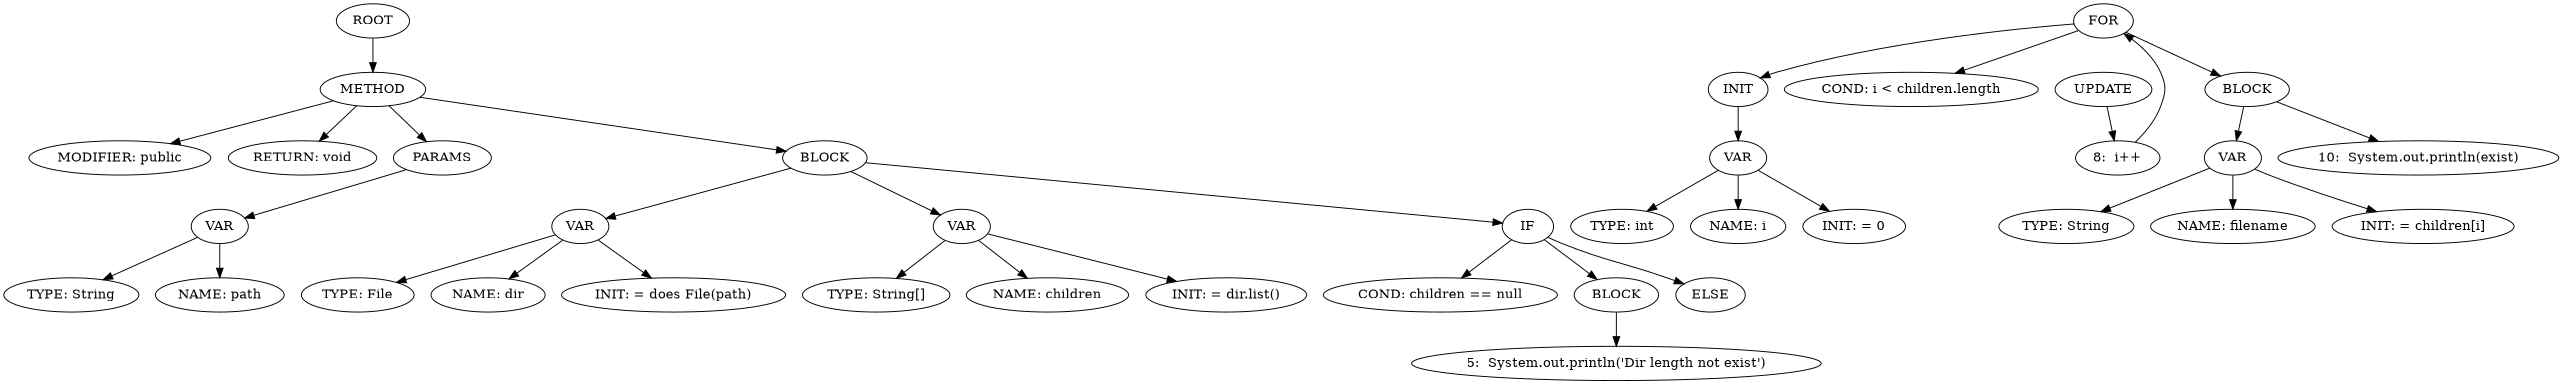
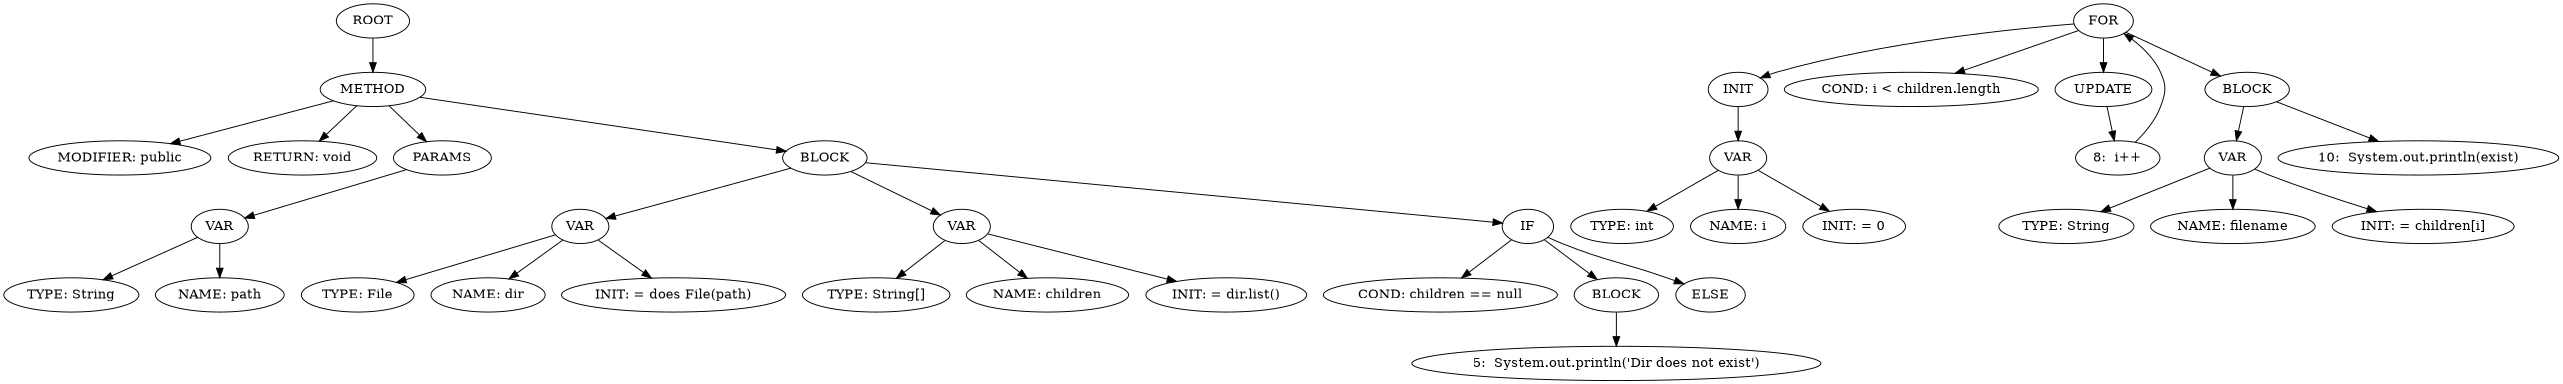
edge "FOR" -> "UPDATE": added
node "5:  System.out.println('Dir length not exist')": label "5:  System.out.println('Dir length not exist')" -> "5:  System.out.println('Dir does not exist')"
